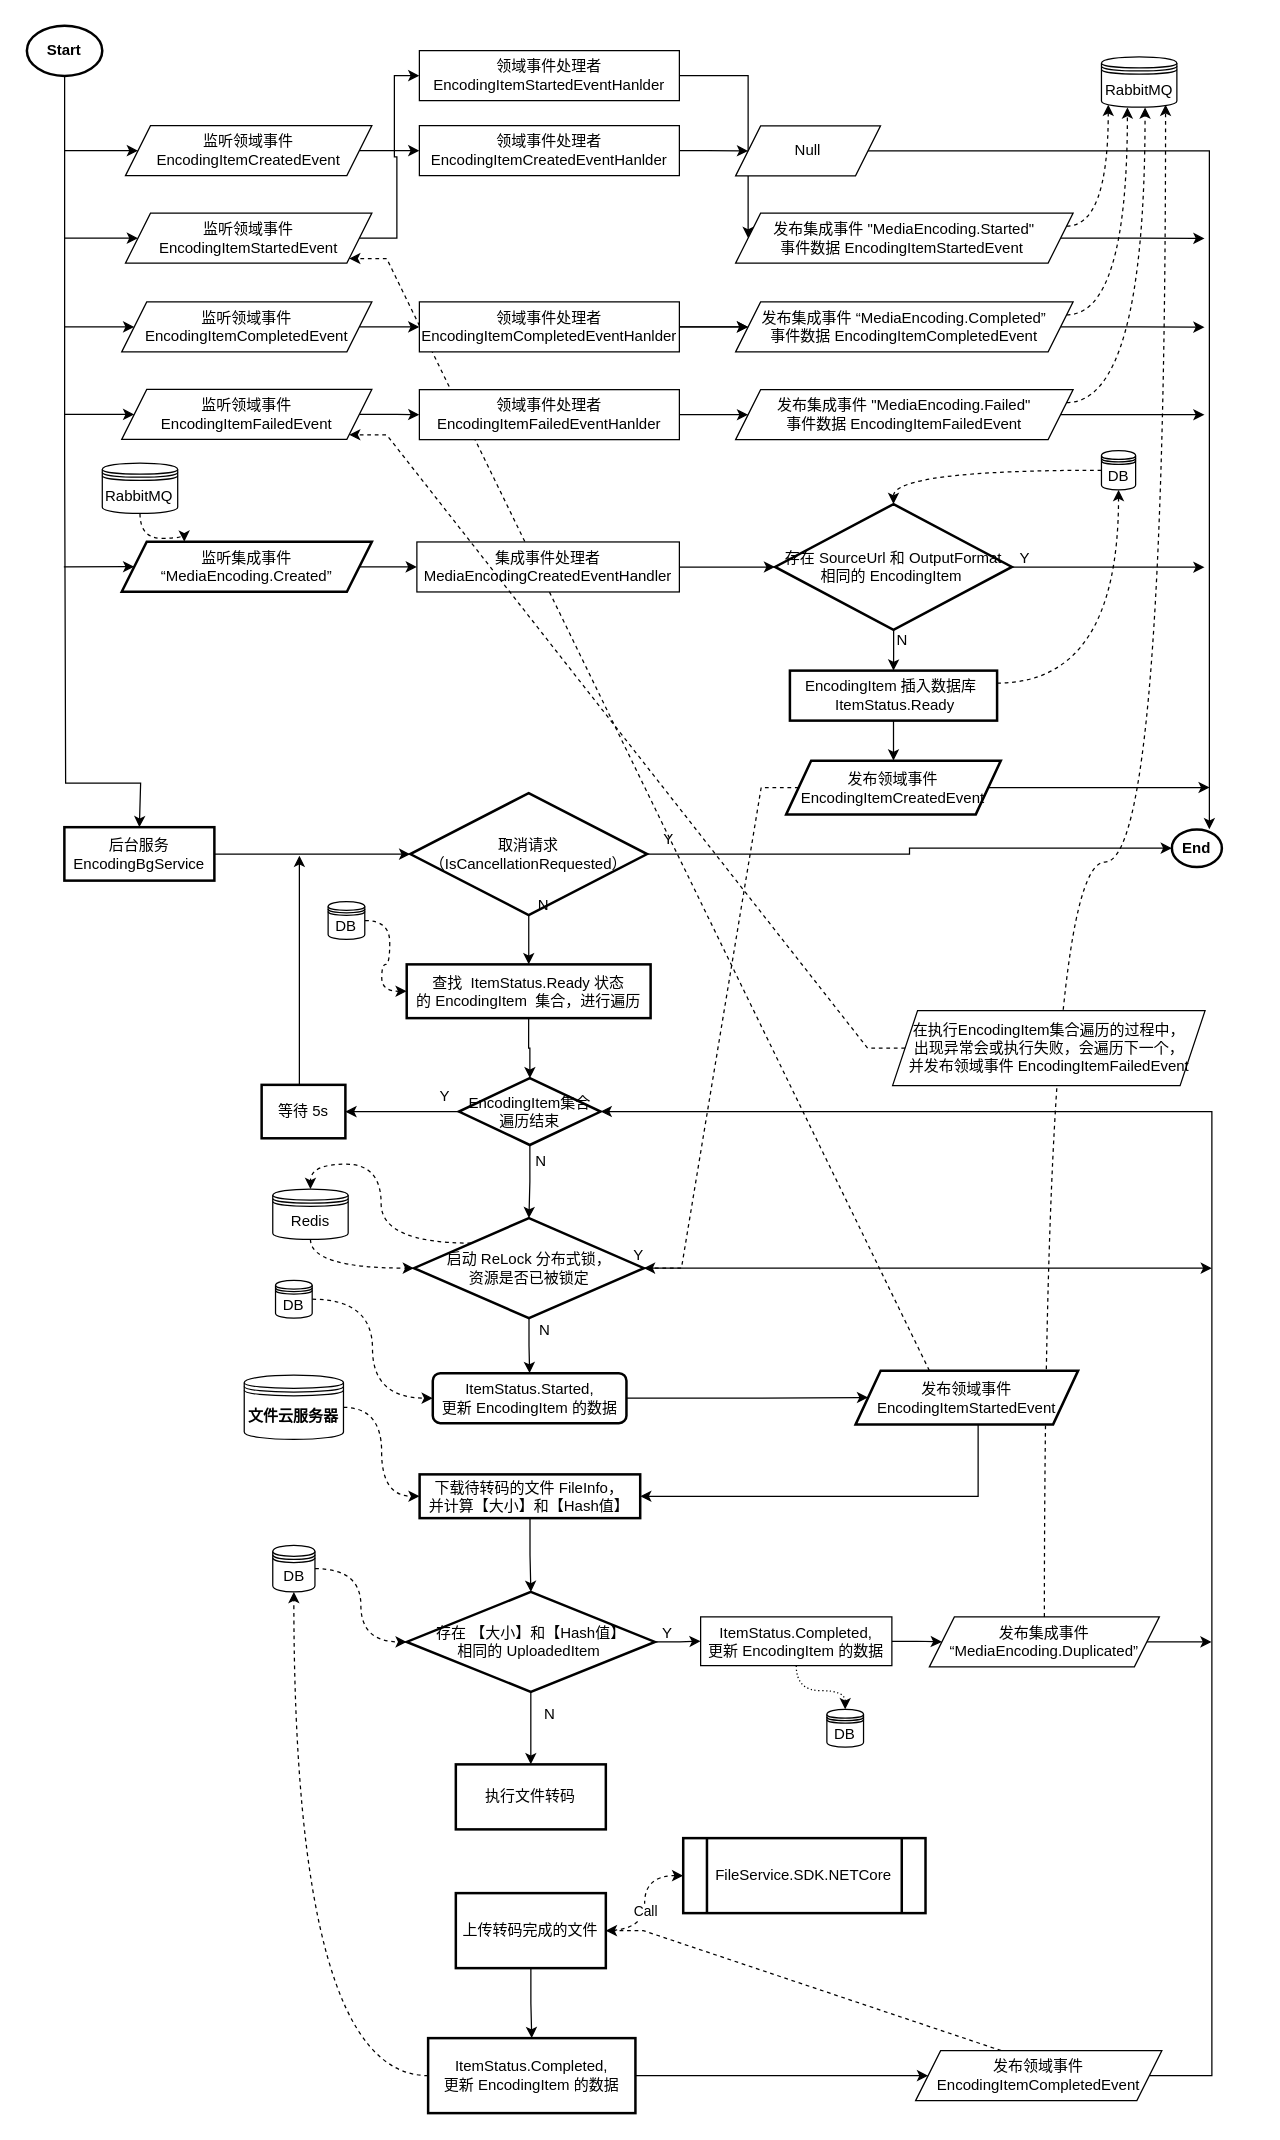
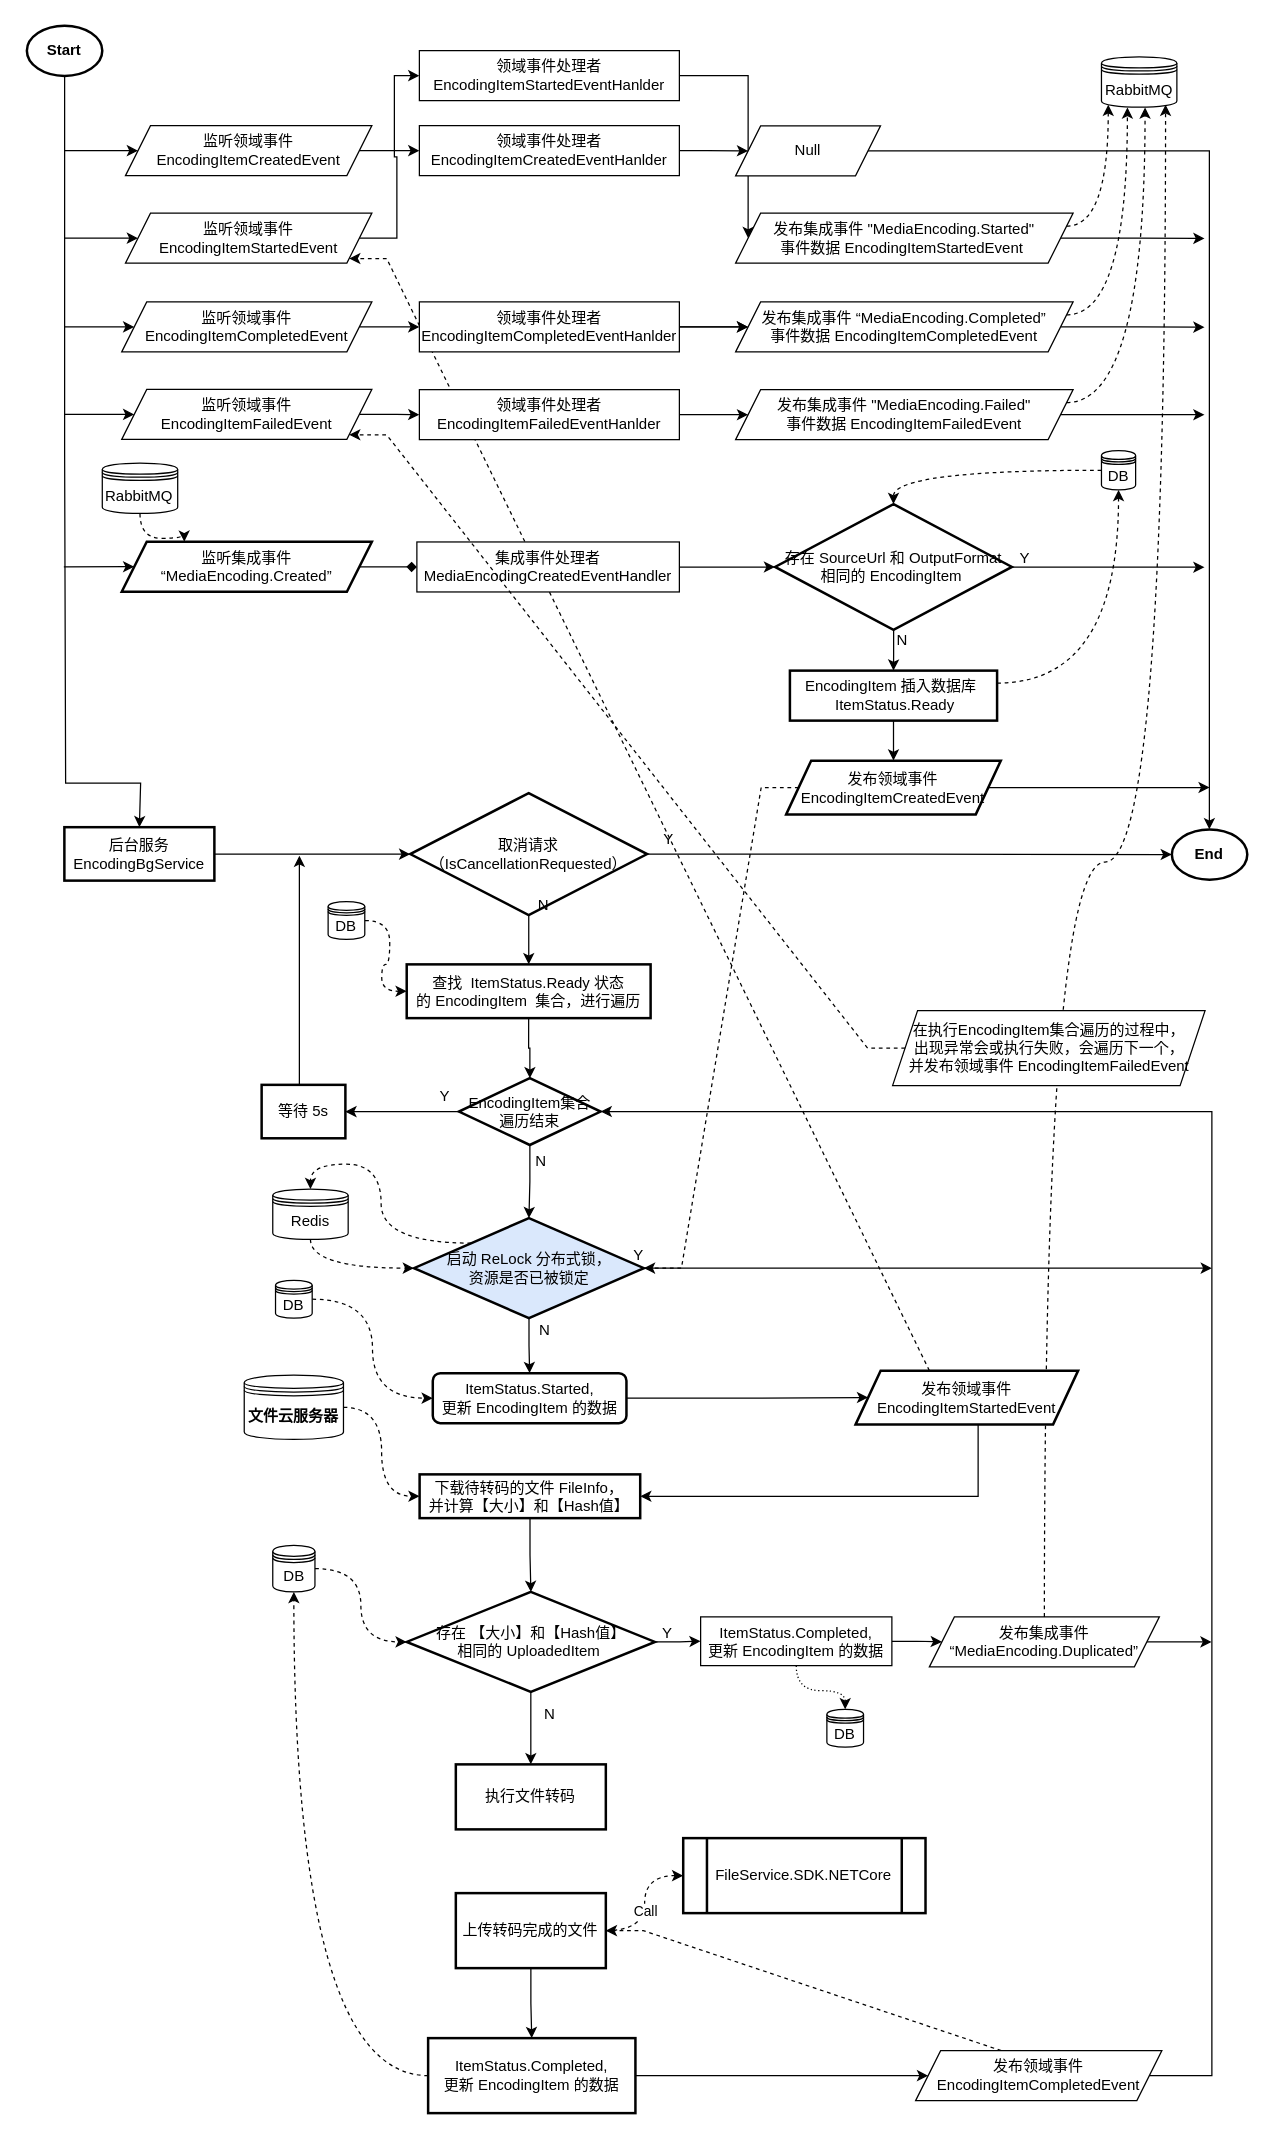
edge "监听集成事件 “MediaEncoding.Created”" -> "集成事件处理者 MediaEncodingCreatedEventHandler": arrowhead classic -> diamond
node "End": size 50x38 -> 75x50
node "启动 ReLock 分布式锁， 资源是否已被锁定": fillcolor #ffffff -> #dae8fc
